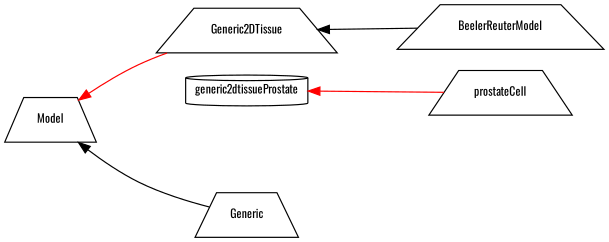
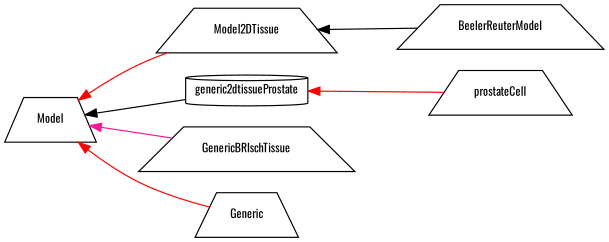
node "Generic2DTissue": label "Generic2DTissue" -> "Model2DTissue"
edge "generic2dtissueProstate" -> "Model": added
node "GenericBRIschTissue": added
edge "Generic" -> "Model": color black -> red
